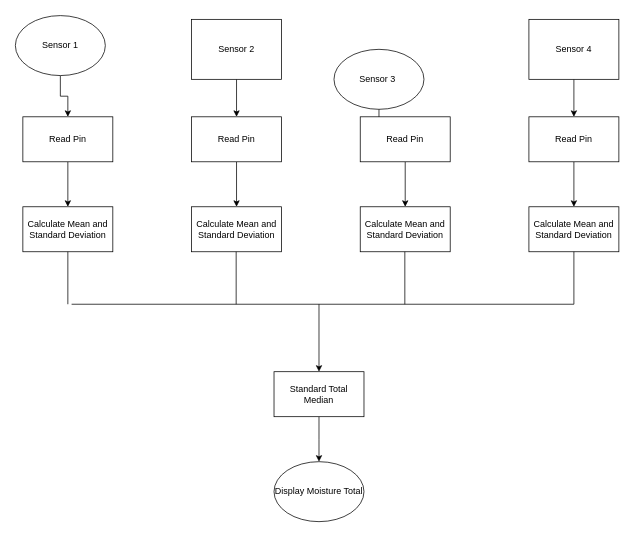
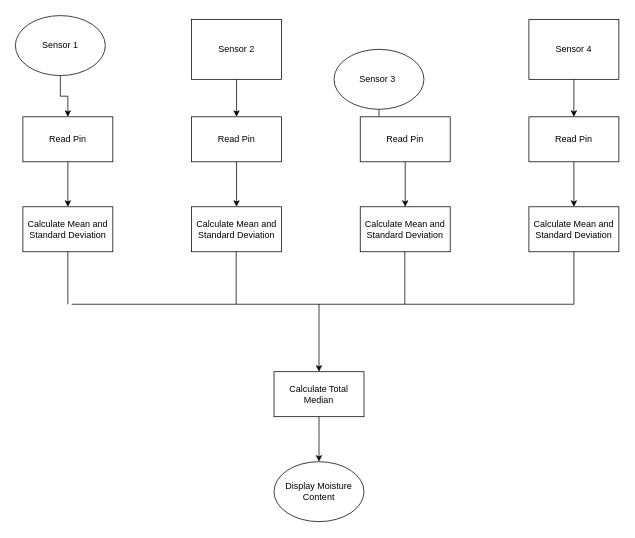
node "Standard Total Median": label "Standard Total Median" -> "Calculate Total Median"
node "Display Moisture Total": label "Display Moisture Total" -> "Display Moisture Content"
